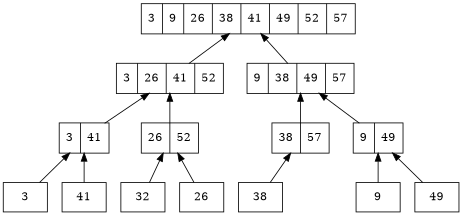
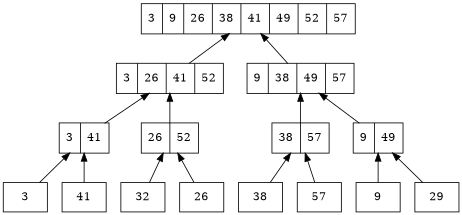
node "57": added
node "49": label "49" -> "29"
